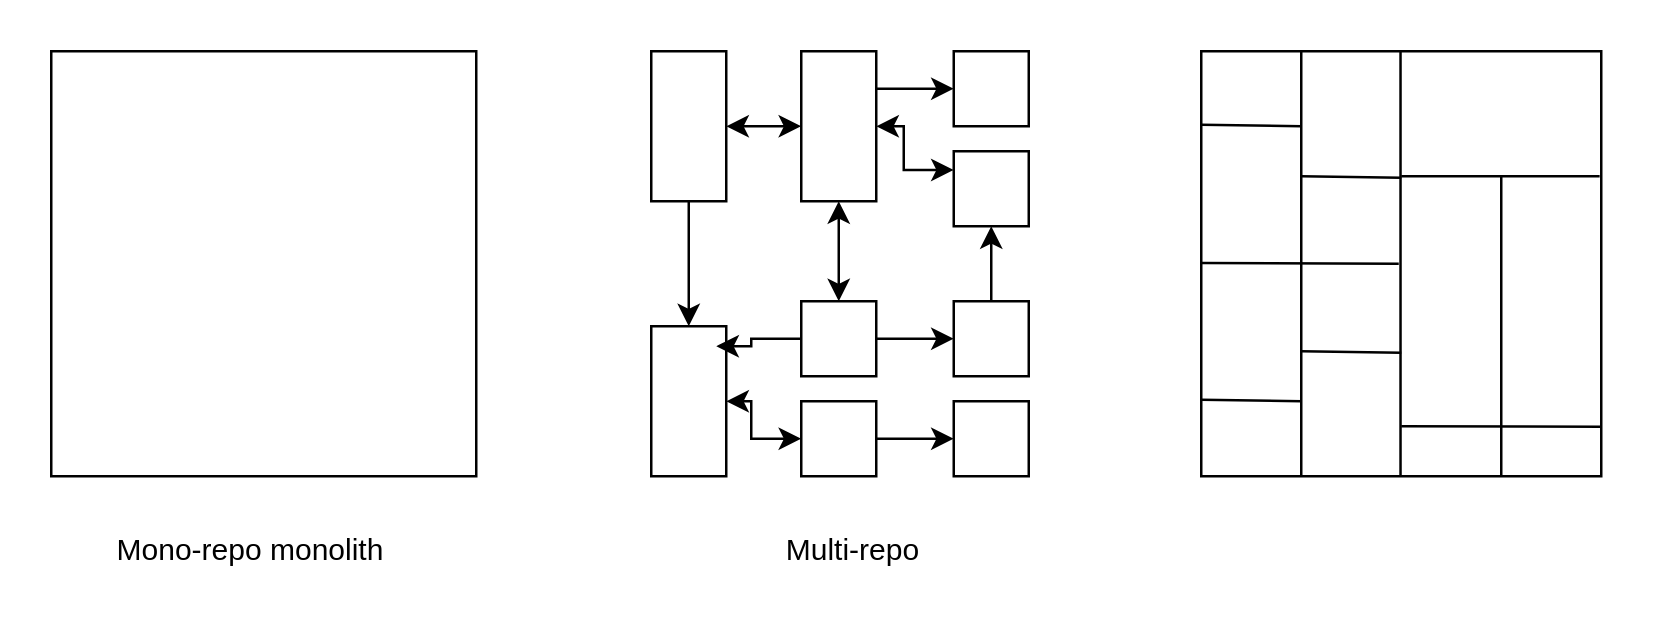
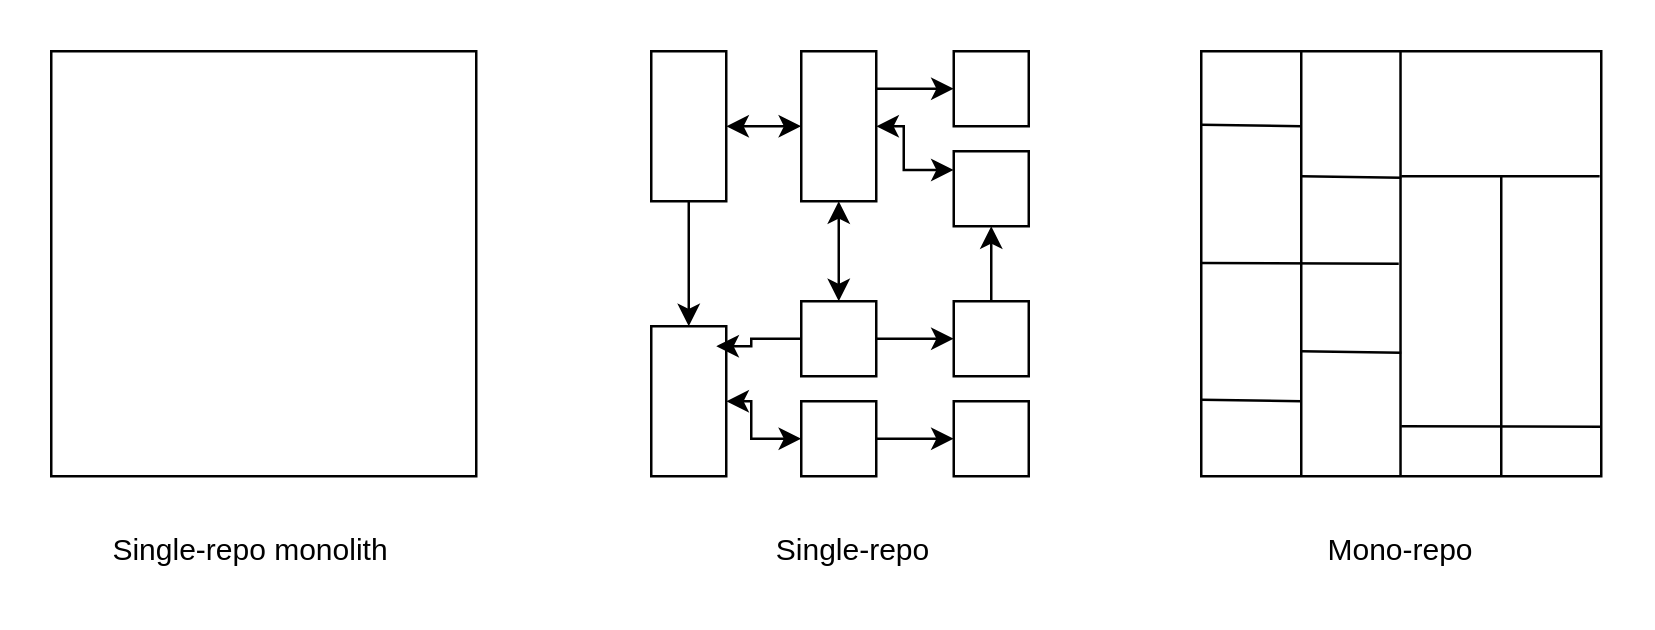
node "Mono-repo monolith": label "Mono-repo monolith" -> "Single-repo monolith"
node "Multi-repo": label "Multi-repo" -> "Single-repo"
node "Mono-repo": added
